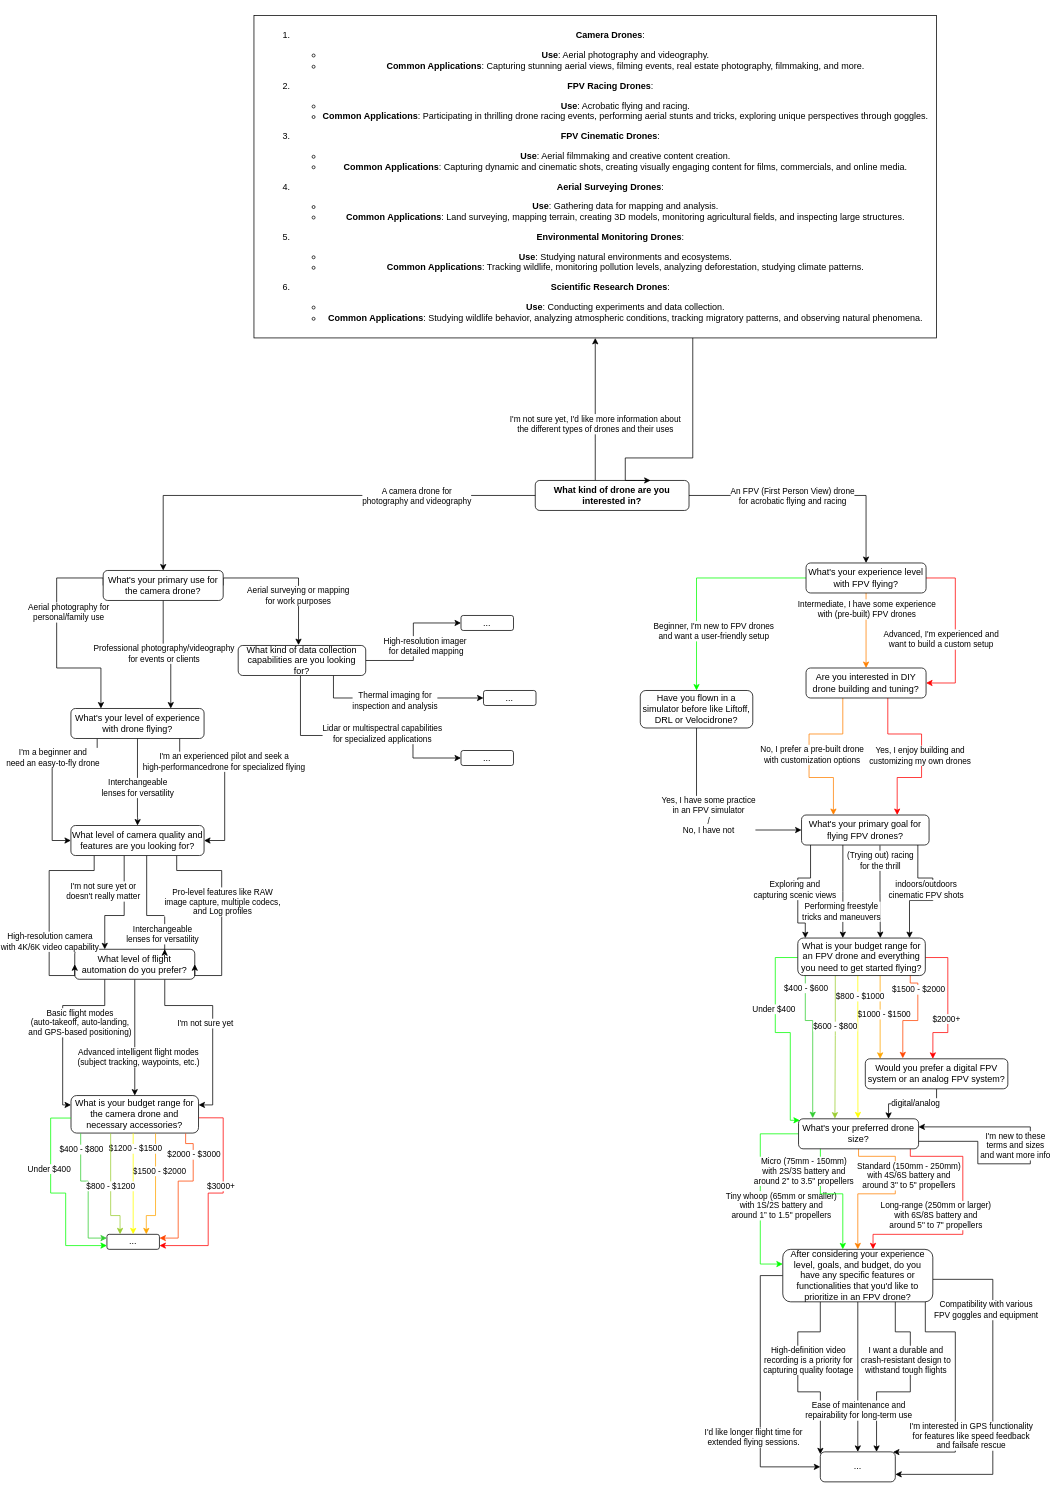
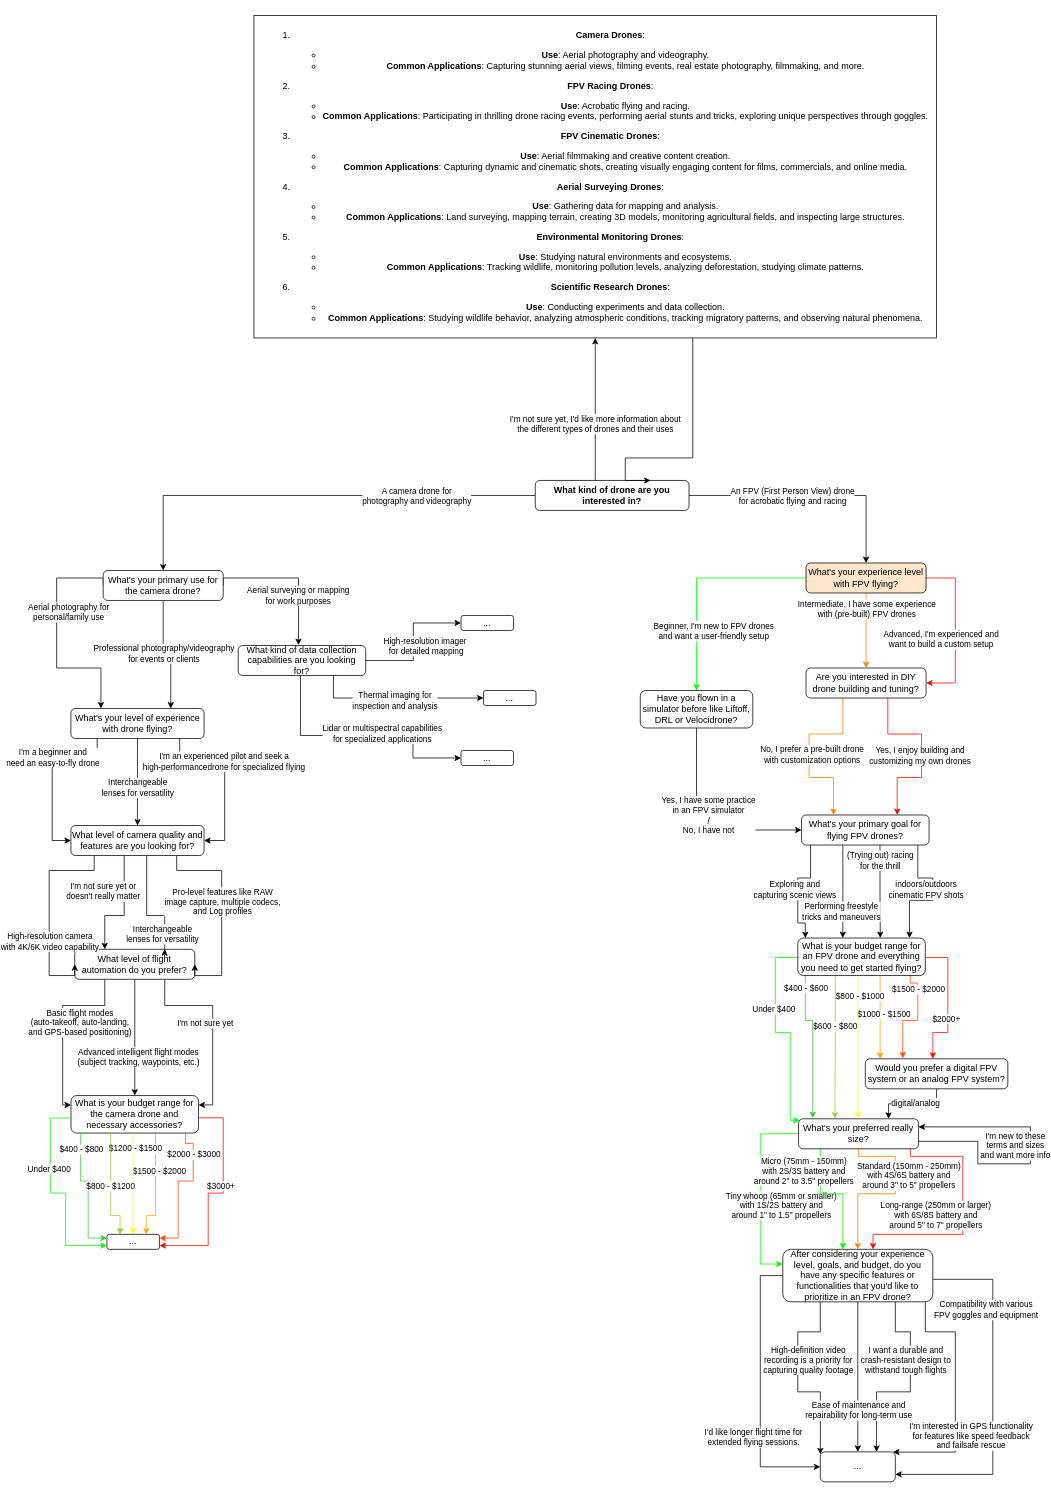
node "What's your experience level with FPV flying?": fillcolor #ffffff -> #ffe6cc
node "What's your preferred drone size?": label "What's your preferred drone size?" -> "What's your preferred really size?"
